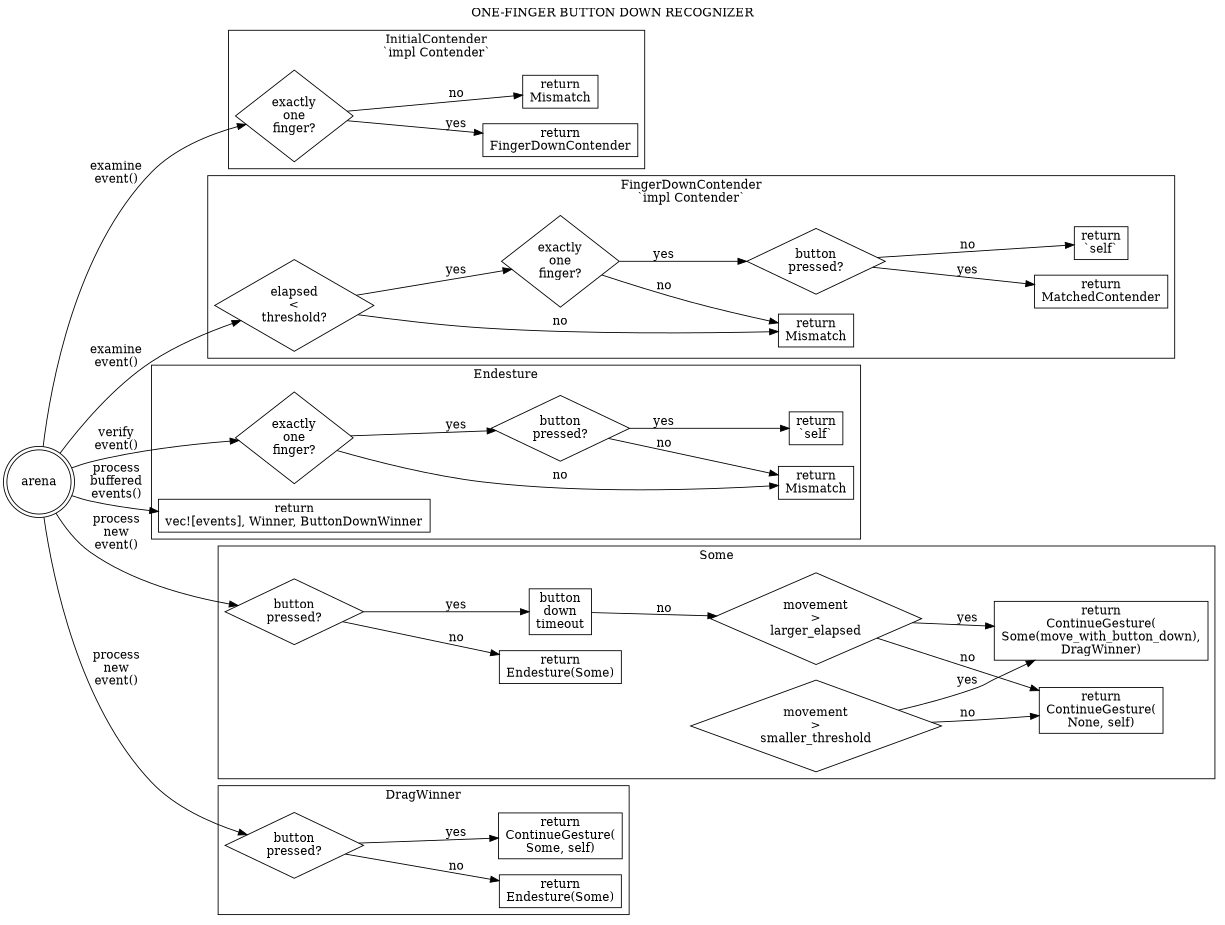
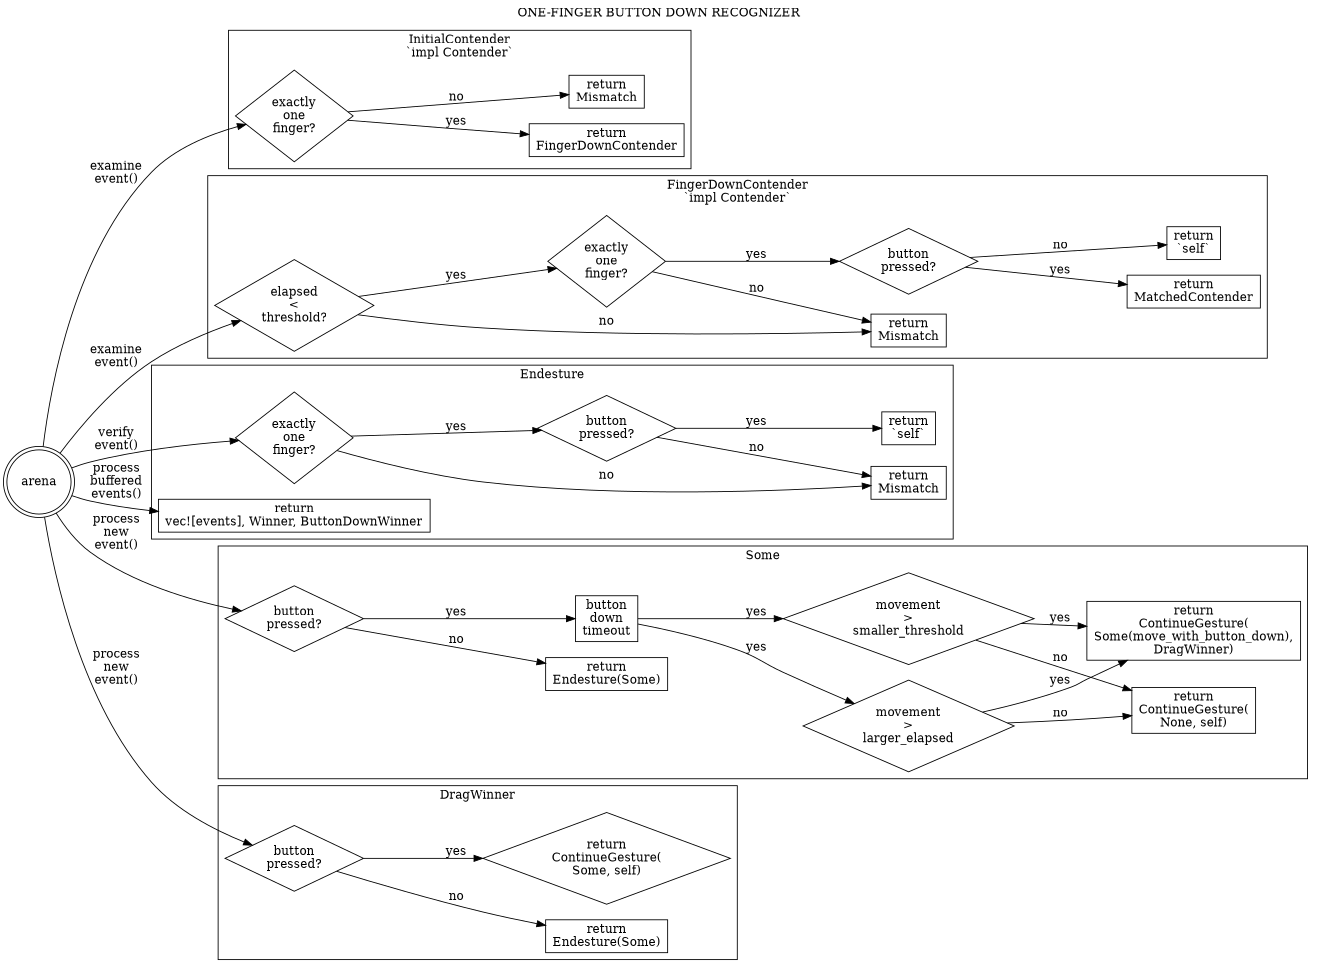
edge "button down timeout" -> "movement > larger_elapsed": label "no" -> "yes"
edge "button down timeout" -> "movement > smaller_threshold": added, label "yes"
node "return ContinueGesture( Some, self)": shape box -> diamond
